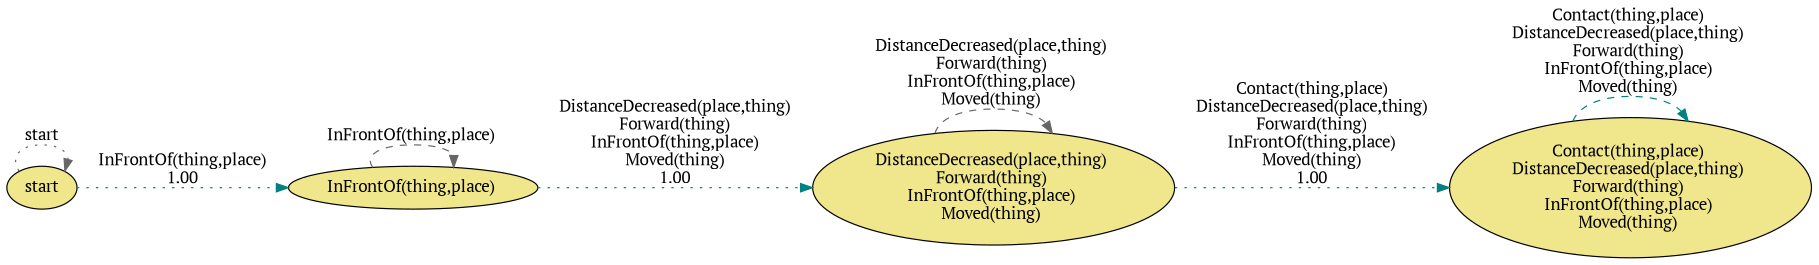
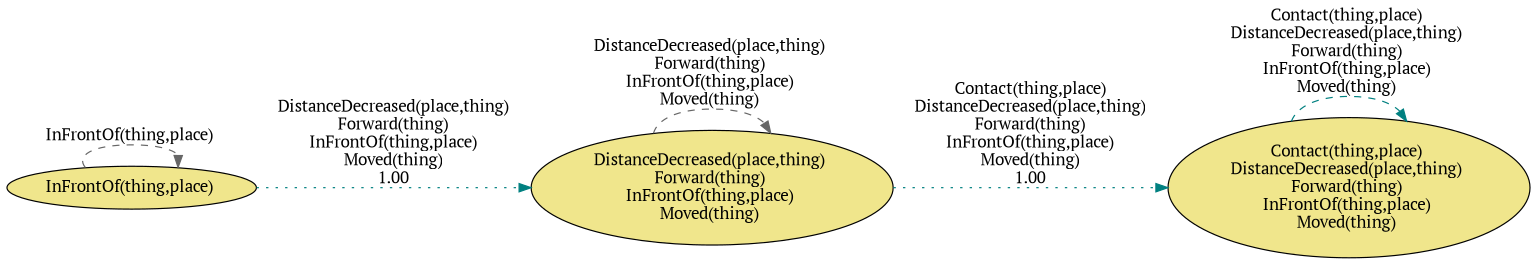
node "start": removed
